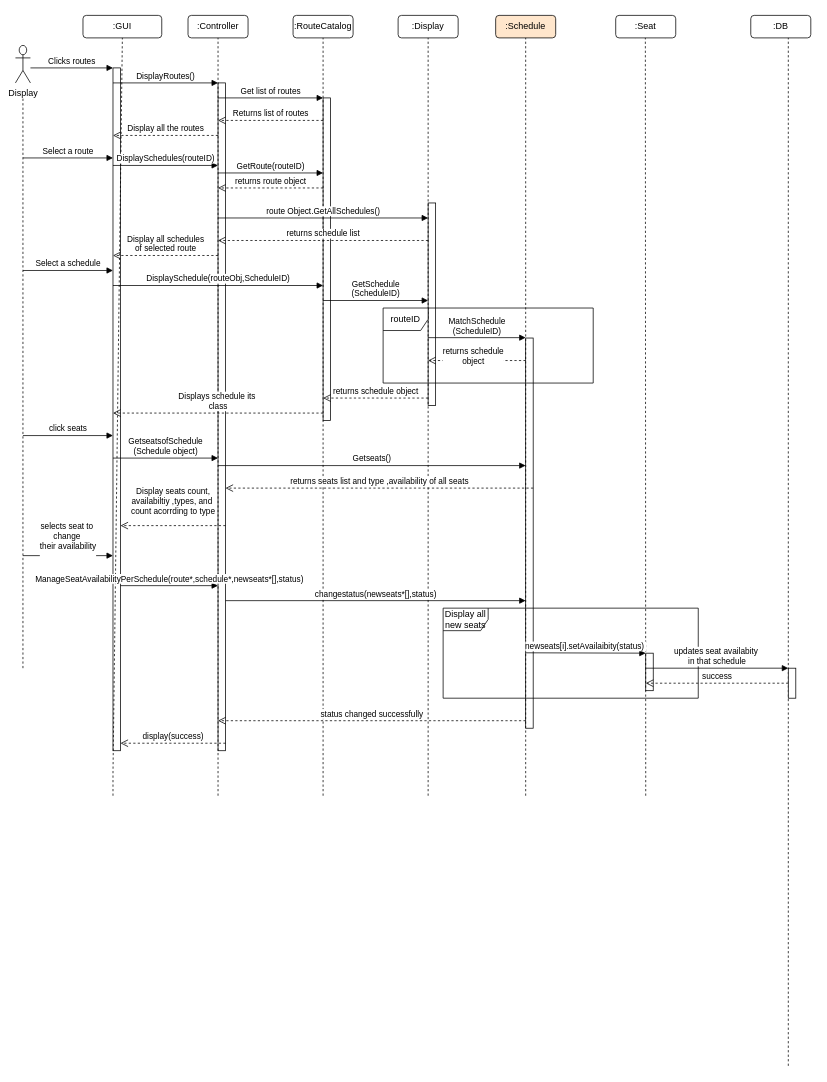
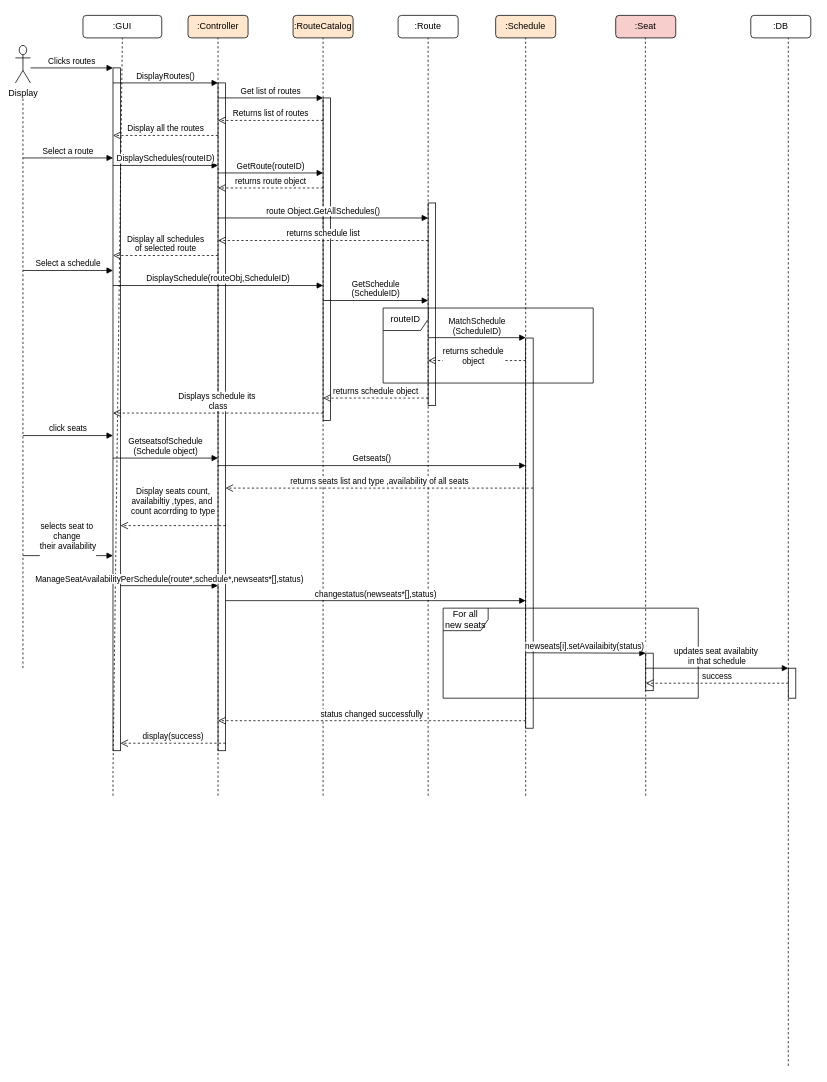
node ":Controller": fillcolor #ffffff -> #ffe6cc
node ":RouteCatalog": fillcolor #ffffff -> #ffe6cc
node ":Display": label ":Display" -> ":Route"
node ":Seat": fillcolor #ffffff -> #f8cecc
node "Display all new seats": label "Display all new seats" -> "For all new seats"
